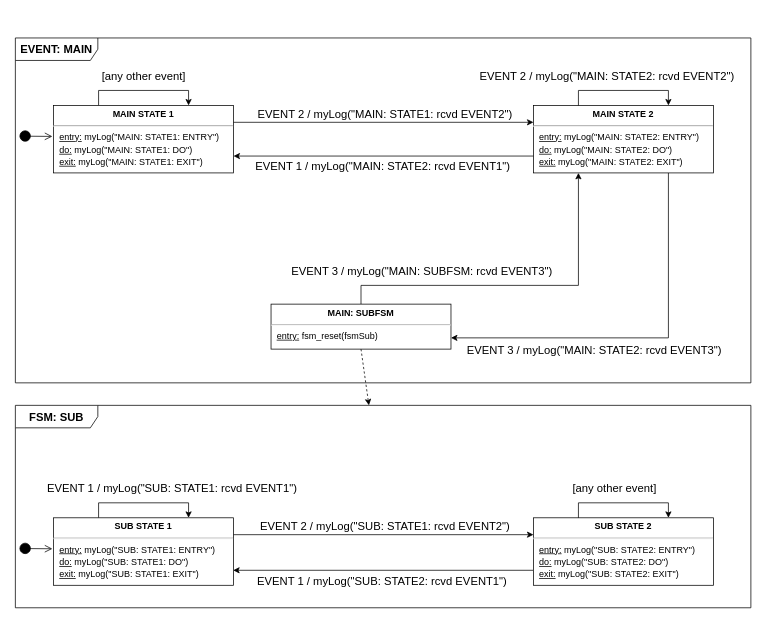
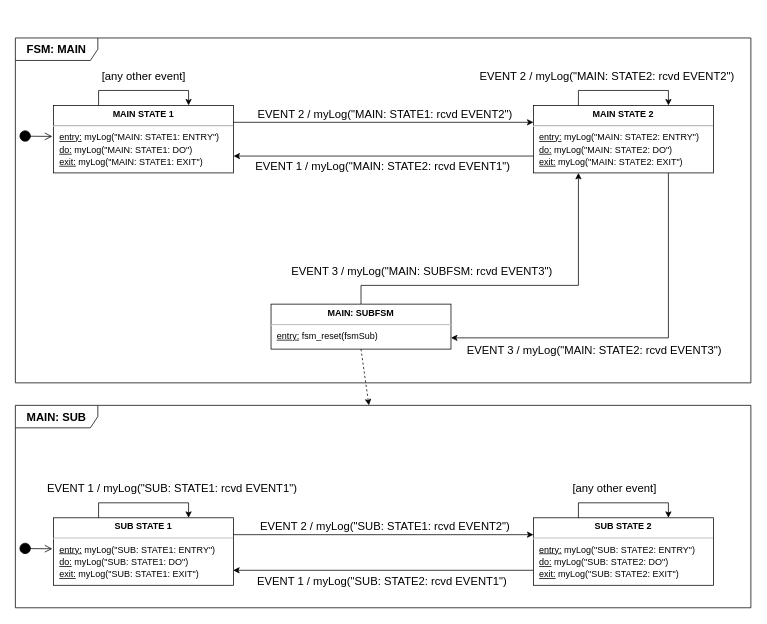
node "EVENT: MAIN": label "EVENT: MAIN" -> "FSM: MAIN"
node "FSM: SUB": label "FSM: SUB" -> "MAIN: SUB"
